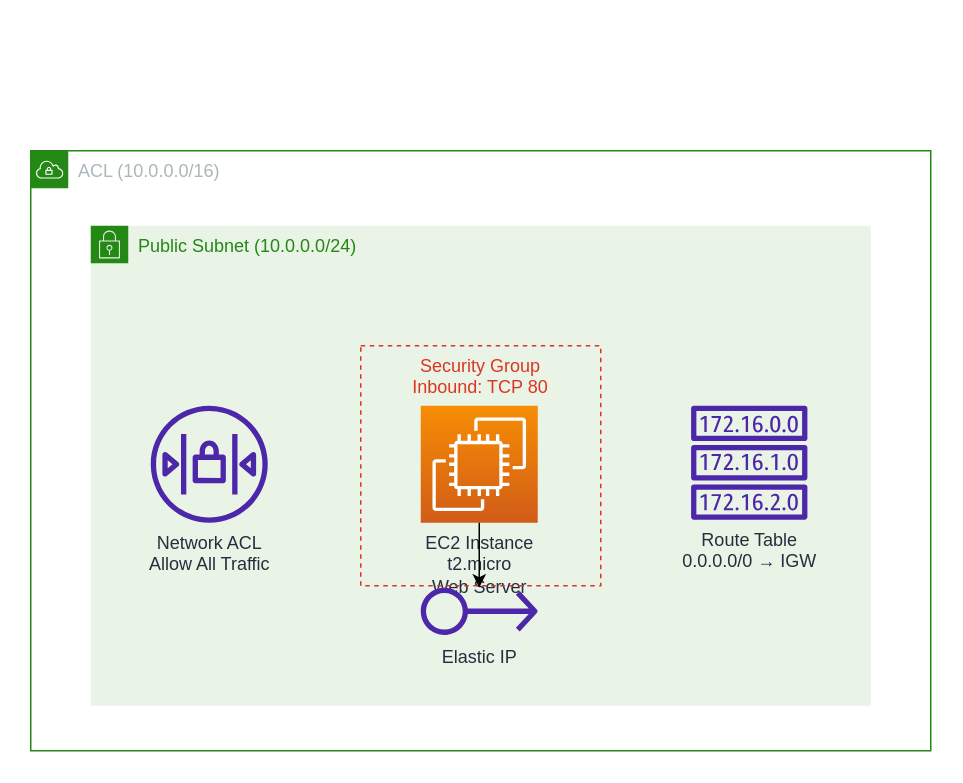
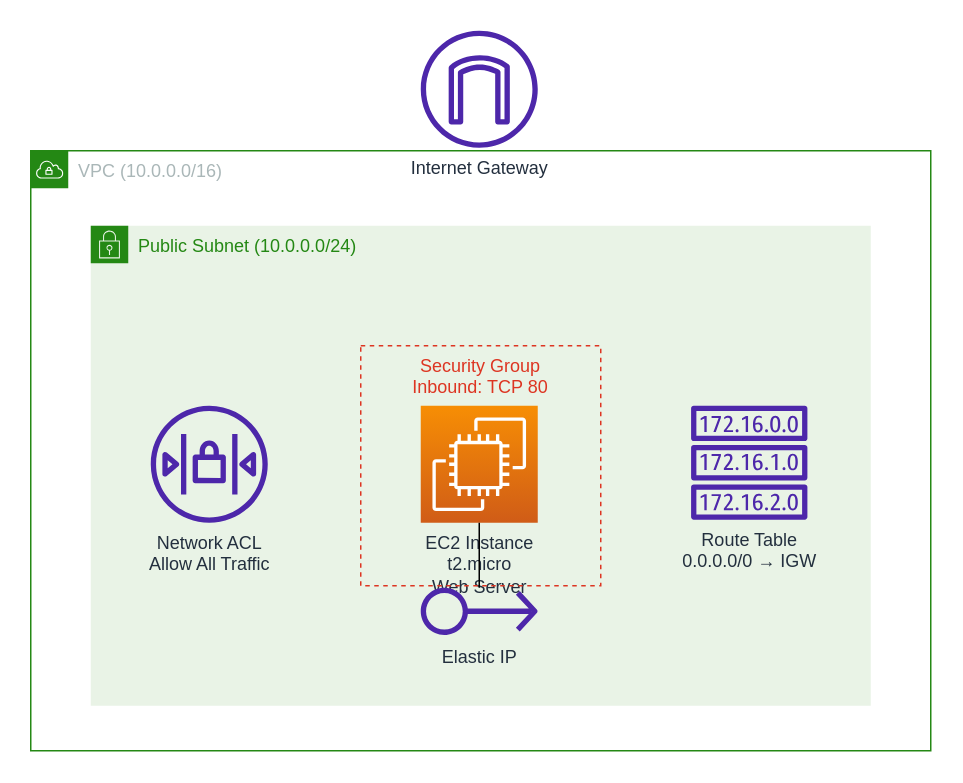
node "Internet Gateway": added
node "ACL (10.0.0.0/16)": label "ACL (10.0.0.0/16)" -> "VPC (10.0.0.0/16)"
edge "EC2 Instance t2.micro Web Server" -> "Elastic IP": arrowhead classic -> none
